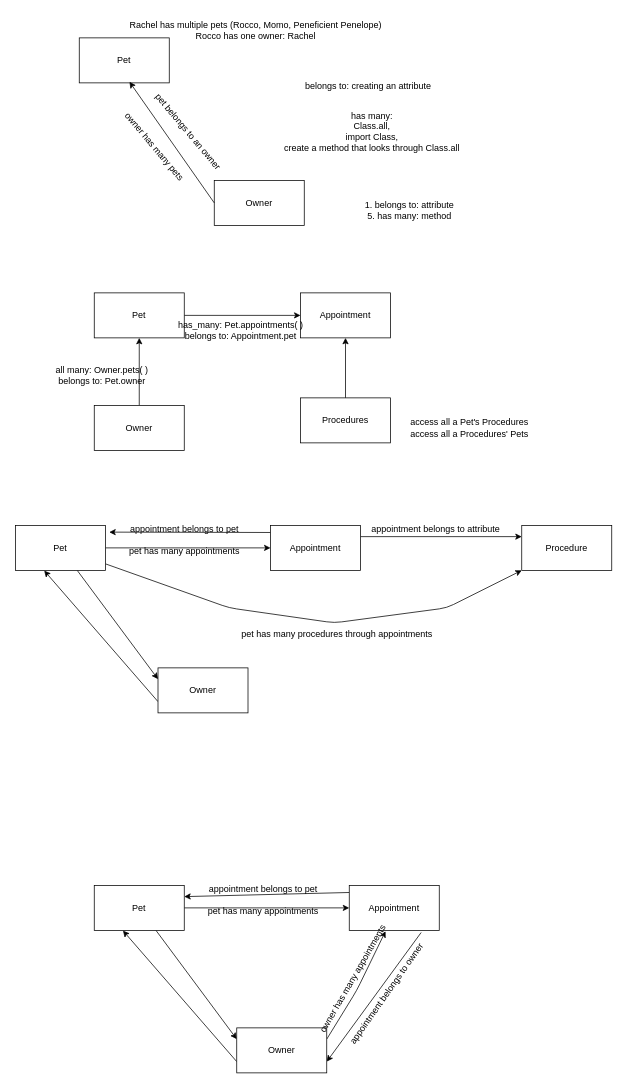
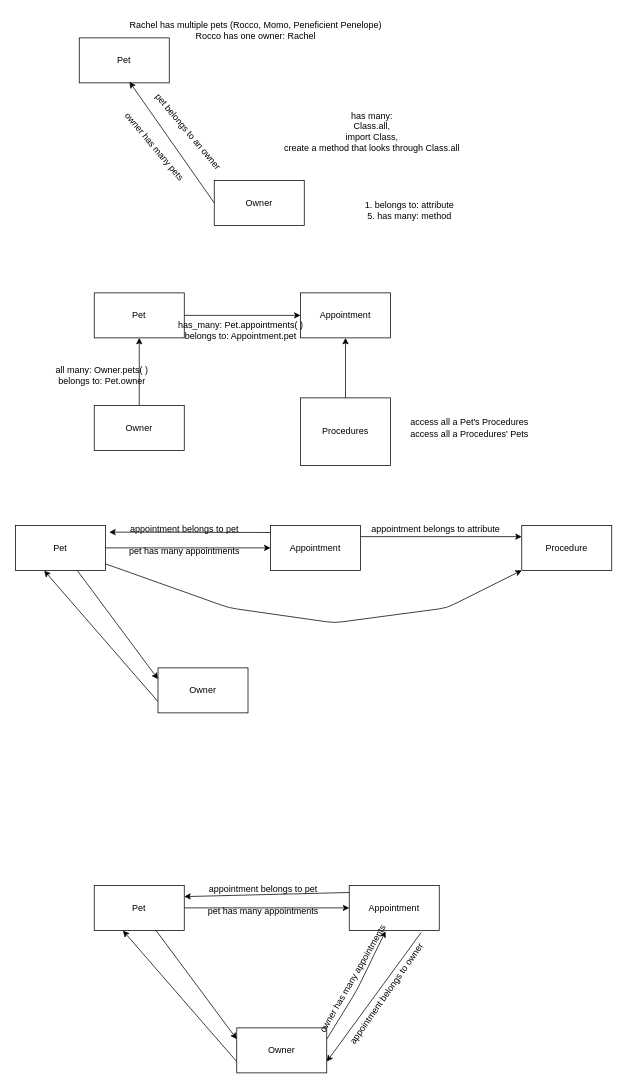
node "belongs to: creating an attribute": removed
node "Procedures": size 90x45 -> 90x68
node "pet has many procedures through appointments": removed
